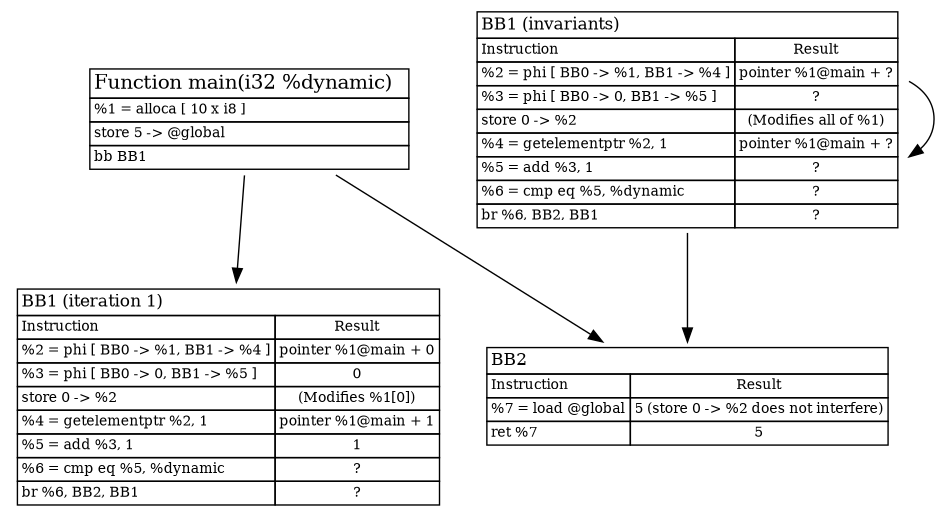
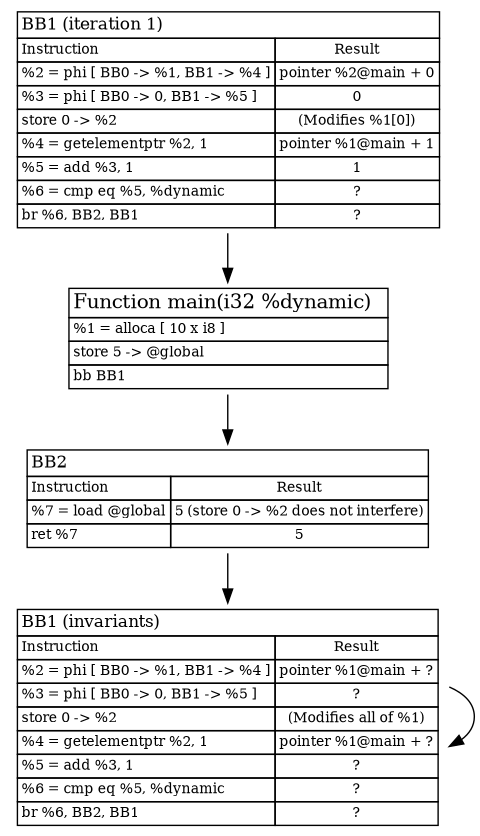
edge "Function main(i32 %dynamic)" -> "BB1 (iteration 1)": reversed
edge "BB1 (invariants)" -> "BB2": reversed
node "BB1 (iteration 1)": text "pointer %1@main + 0" -> "pointer %2@main + 0"
